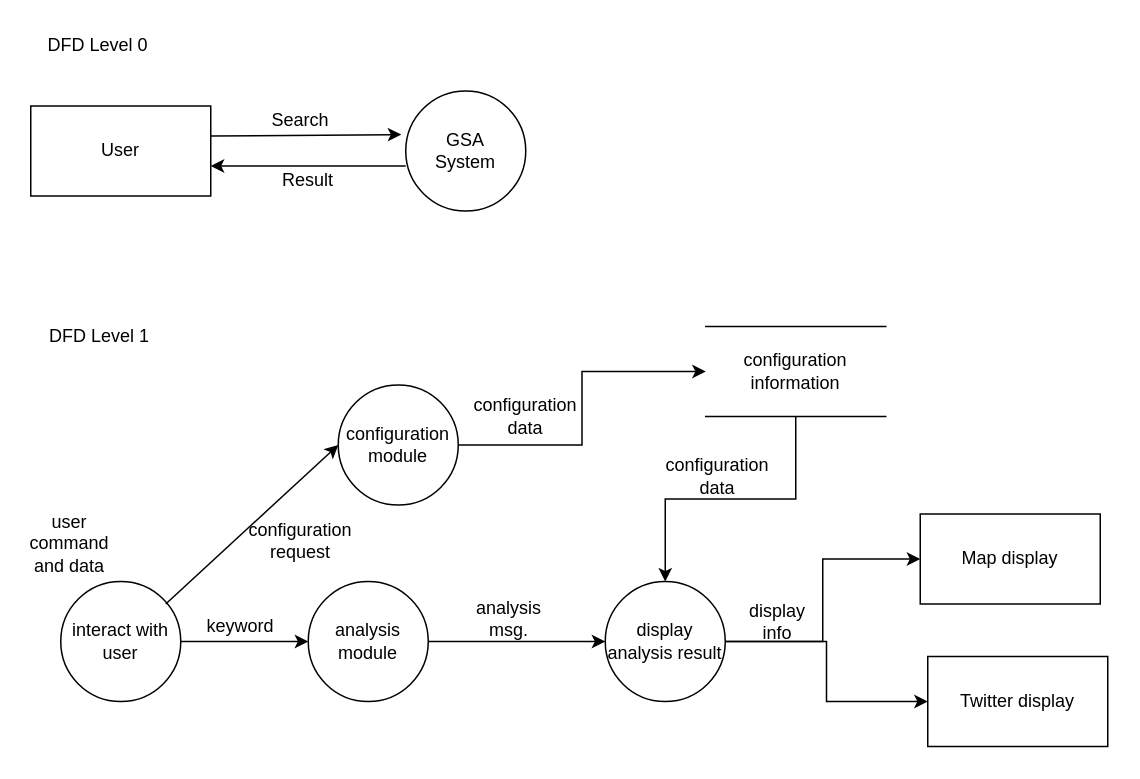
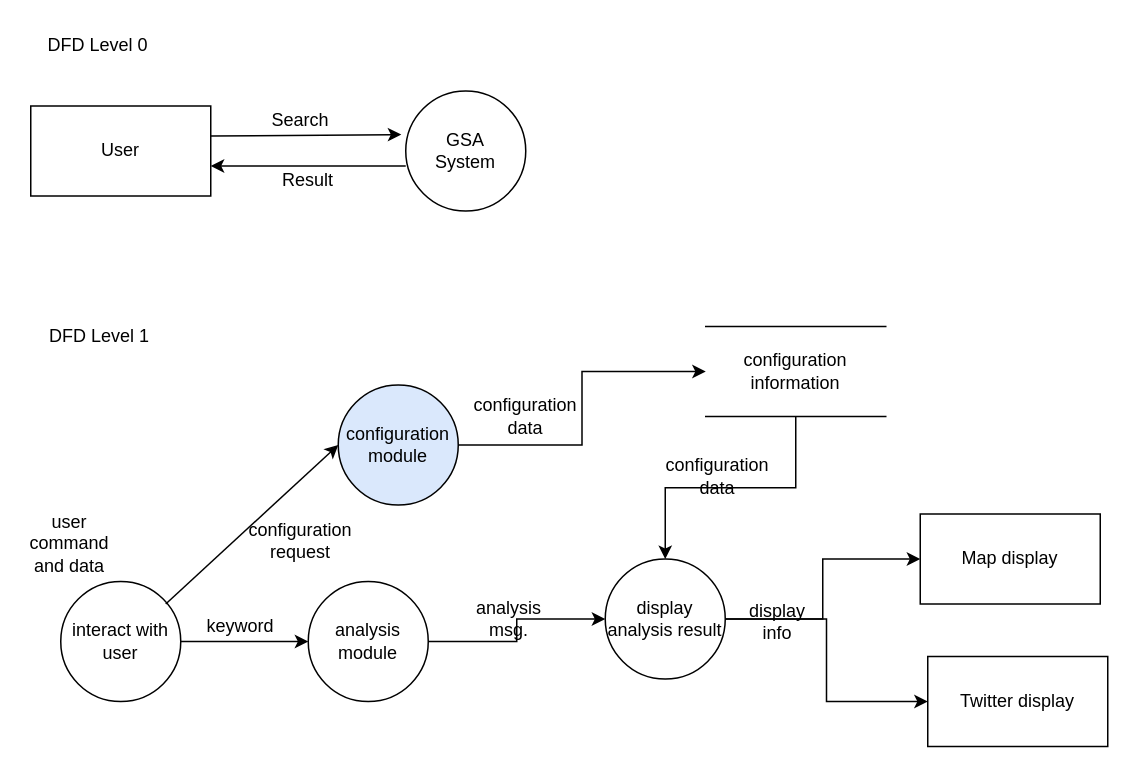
node "configuration module": fillcolor #ffffff -> #dae8fc
node "display analysis result": moved (665, 641) -> (665, 619)
